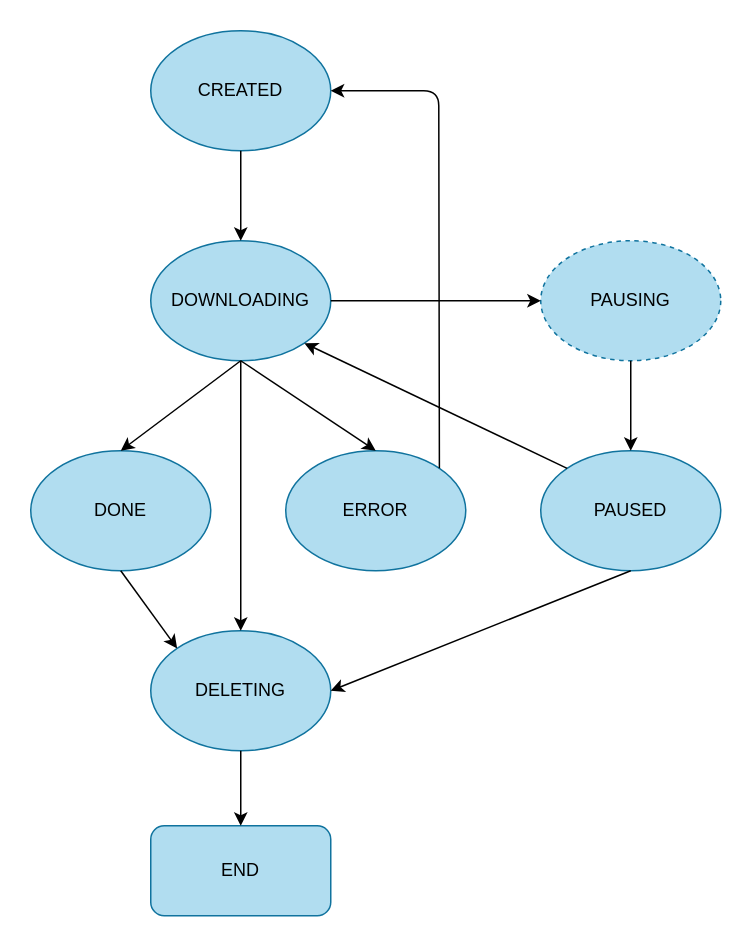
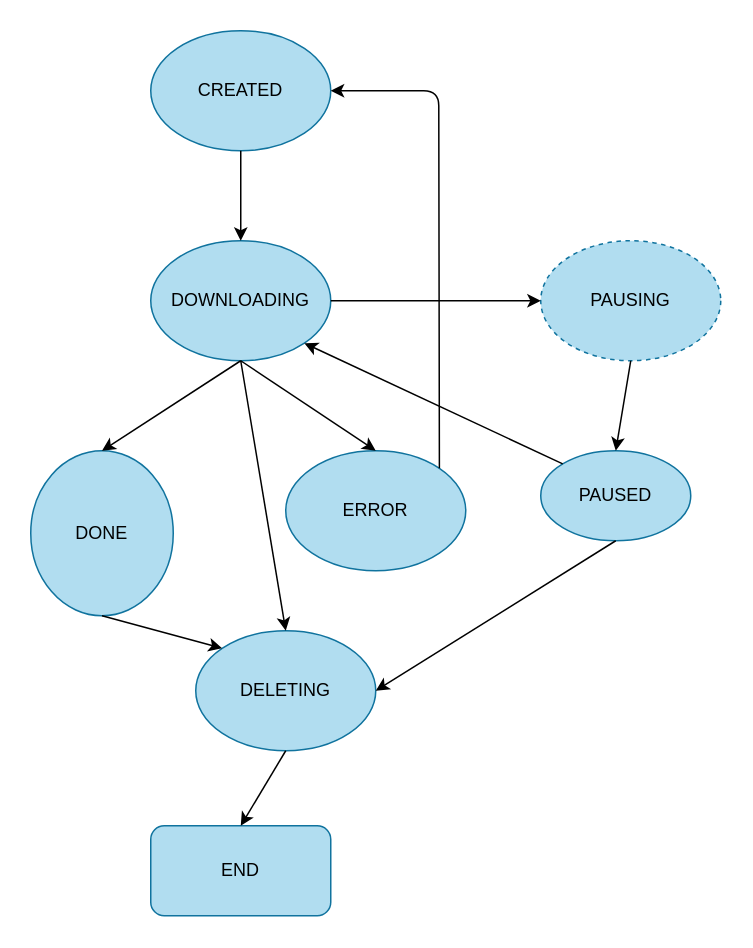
node "DONE": size 180x120 -> 143x165
node "PAUSED": size 180x120 -> 150x90
node "DELETING": moved (241, 691) -> (286, 691)
